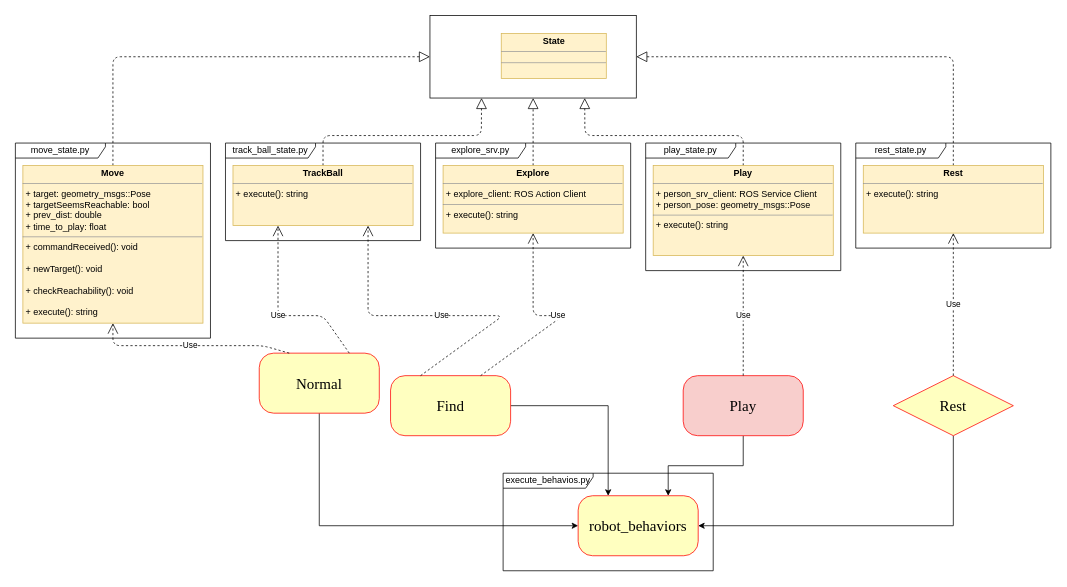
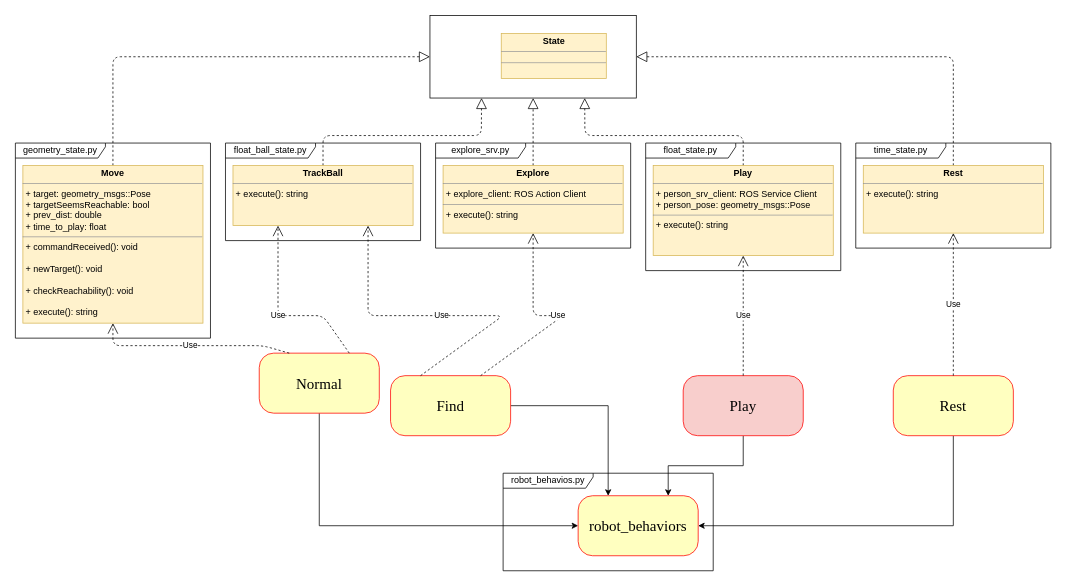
node "move_state.py": label "move_state.py" -> "geometry_state.py"
node "track_ball_state.py": label "track_ball_state.py" -> "float_ball_state.py"
node "play_state.py": label "play_state.py" -> "float_state.py"
node "rest_state.py": label "rest_state.py" -> "time_state.py"
node "Rest": shape diamond -> rounded rectangle
node "execute_behavios.py": label "execute_behavios.py" -> "robot_behavios.py"
